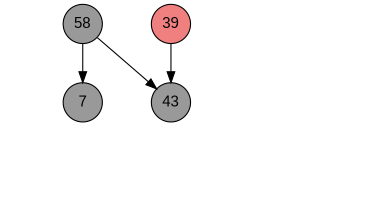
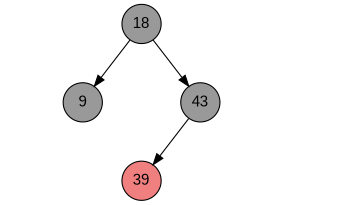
node "58": label "58" -> "18"
edge "39" -> "43": reversed
node "7": label "7" -> "9"
